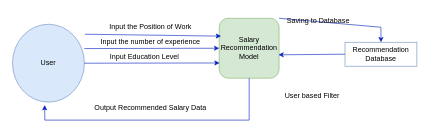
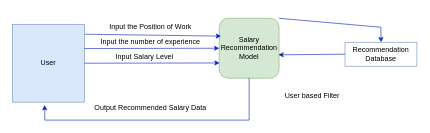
node "Saving to Database": removed
node "Input Education Level": label "Input Education Level" -> "Input Salary Level"
node "User": shape ellipse -> rectangle
